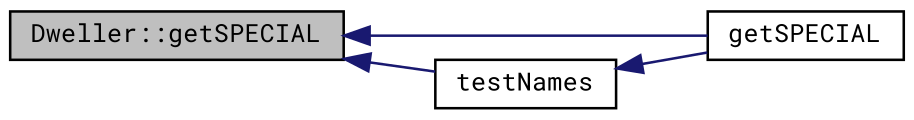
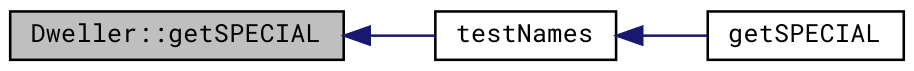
edge "getSPECIAL" -> "Dweller::getSPECIAL": removed
